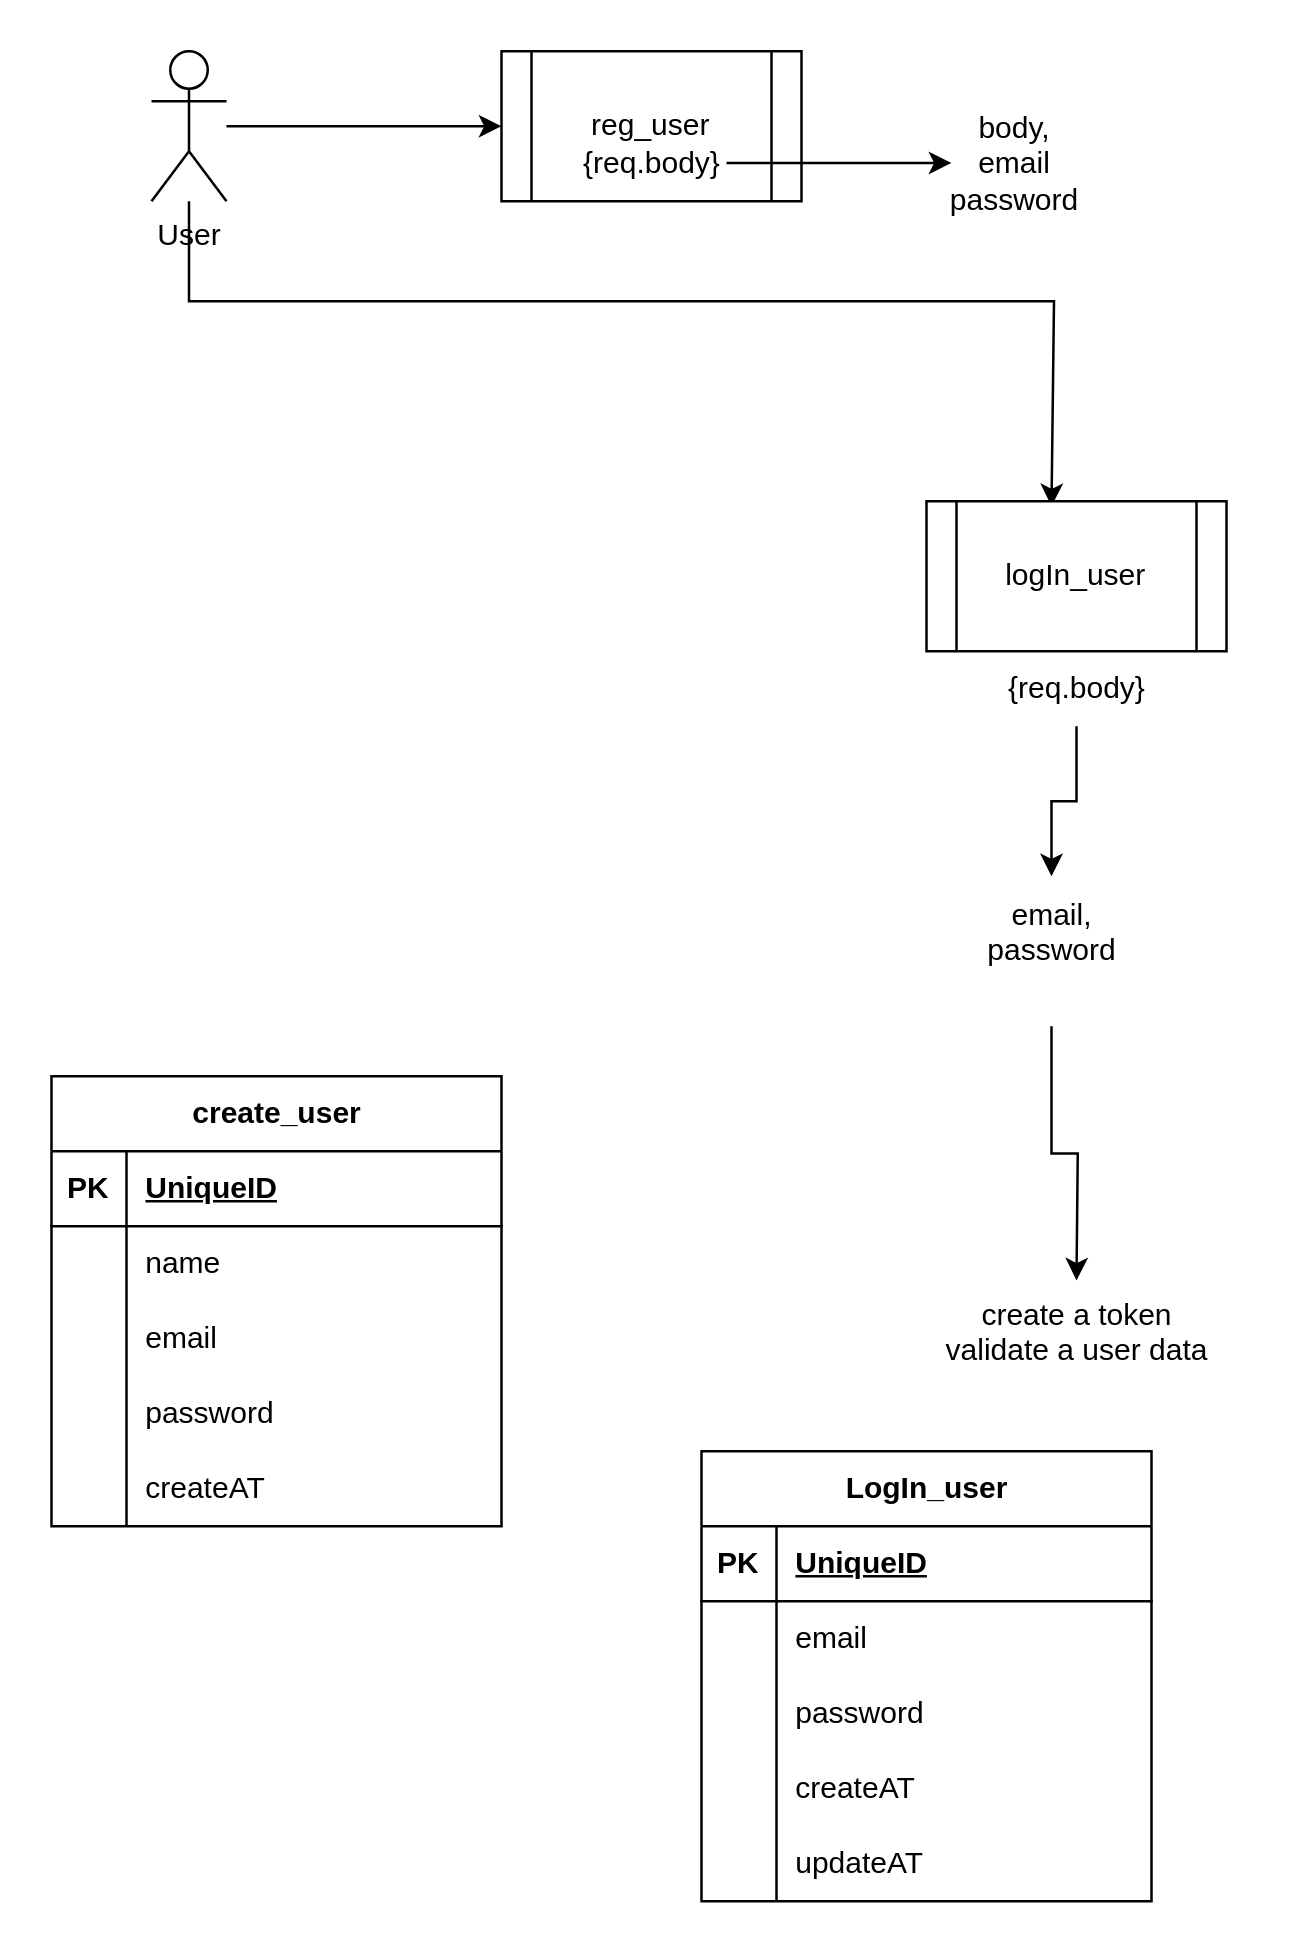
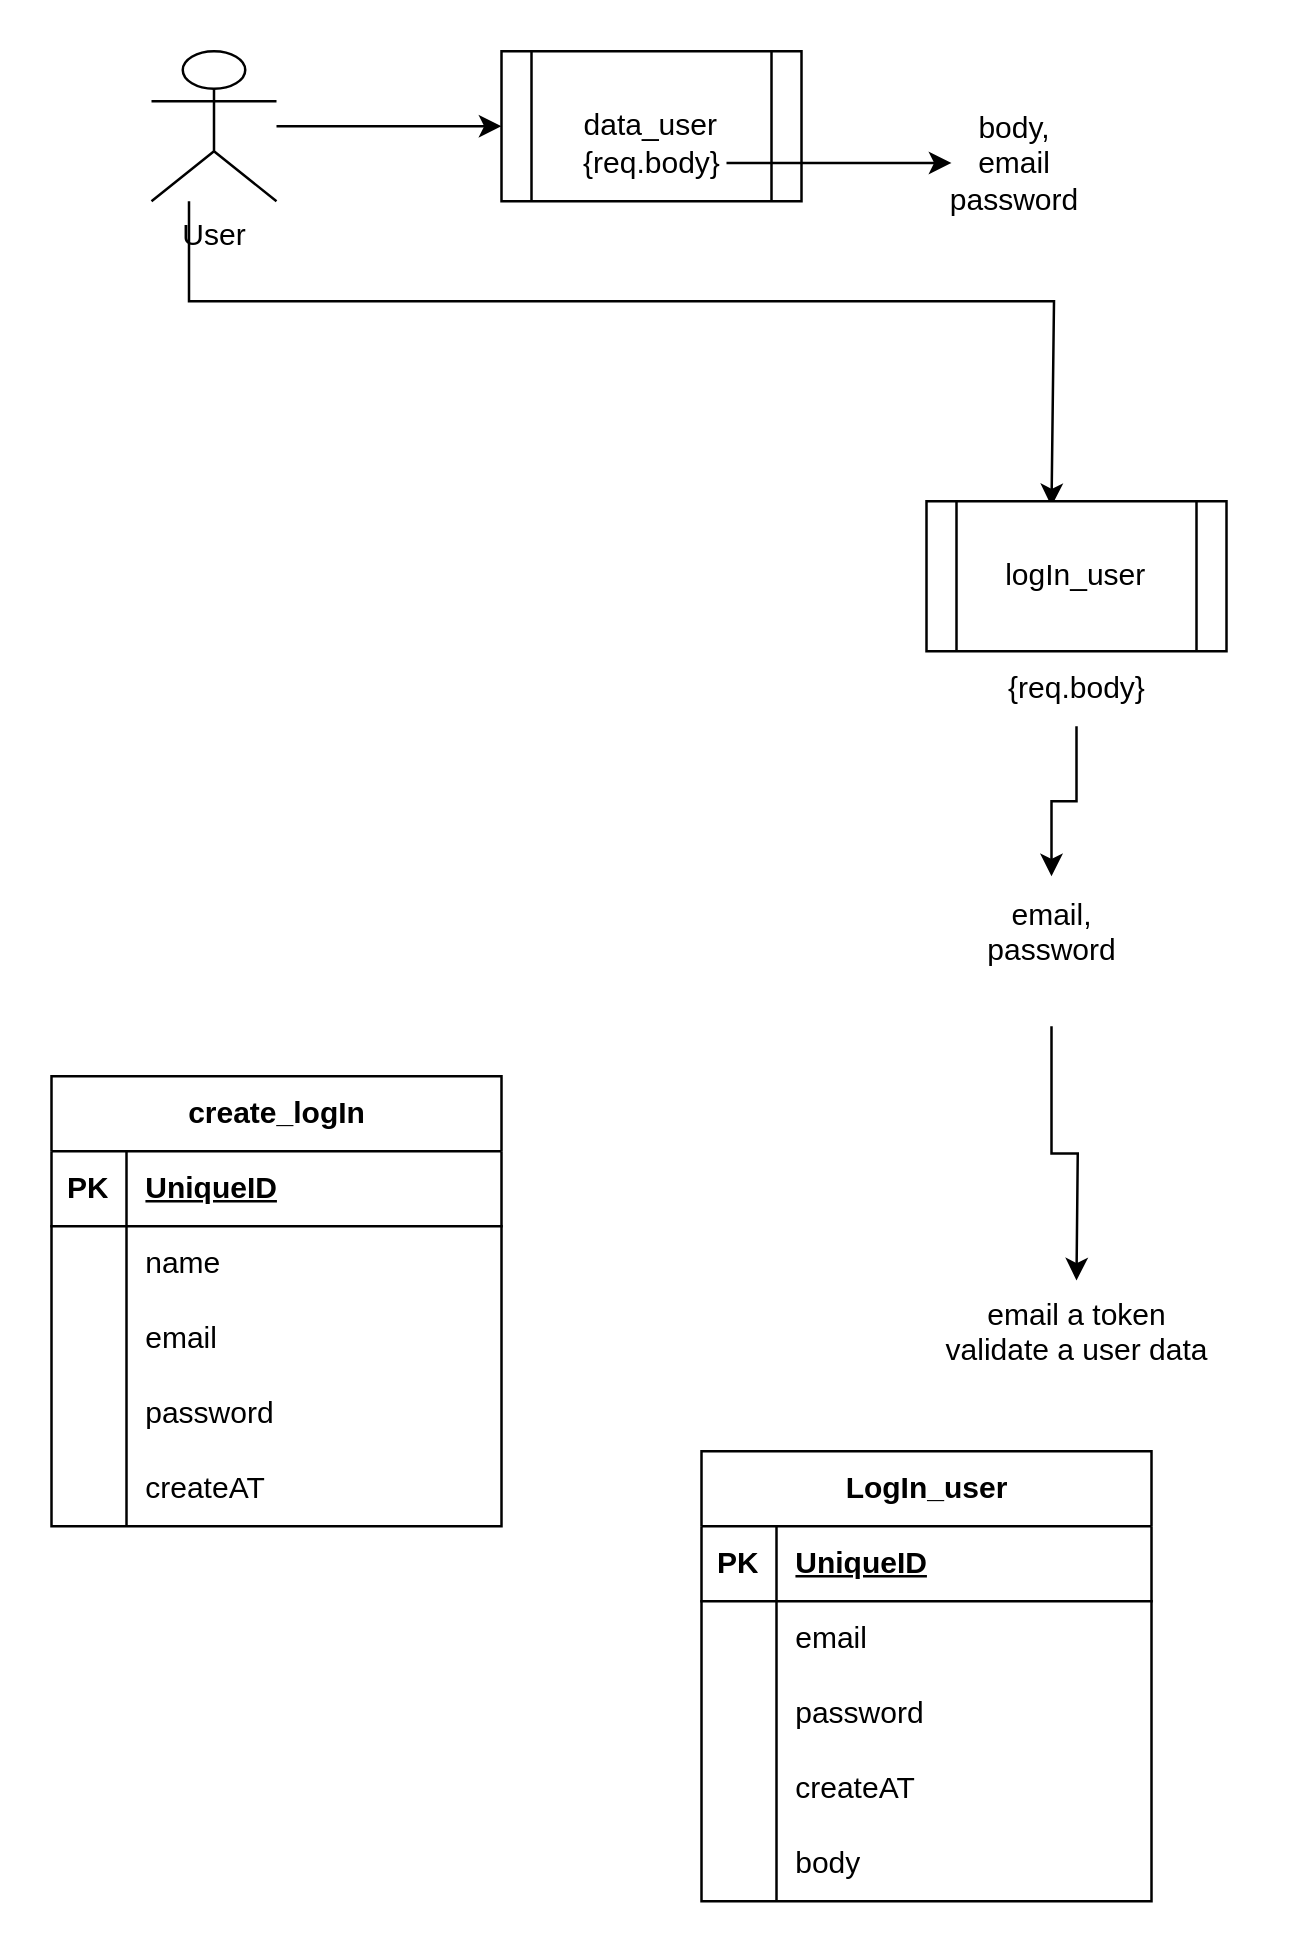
node "User": size 75x150 -> 125x150
node "reg_user": label "reg_user" -> "data_user"
node "create_user": label "create_user" -> "create_logIn"
node "create a token validate a user data": label "create a token validate a user data" -> "email a token validate a user data"
node "updateAT": label "updateAT" -> "body"
